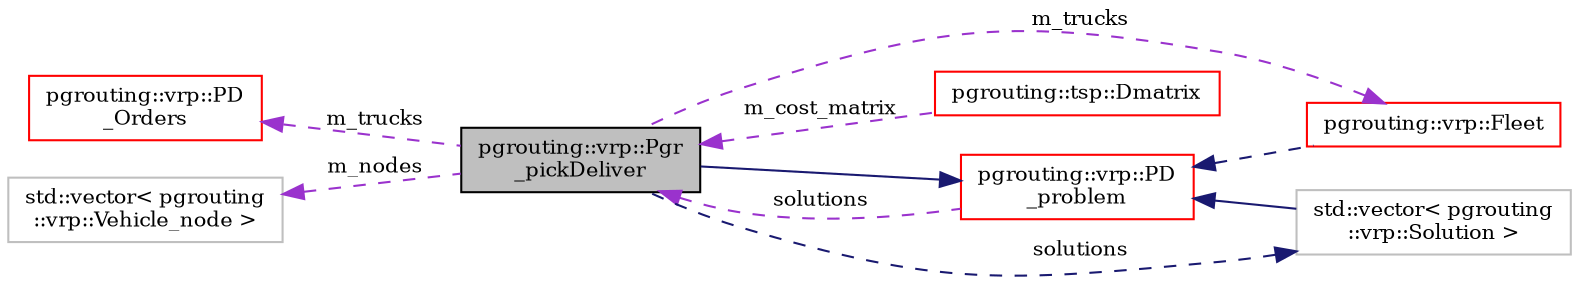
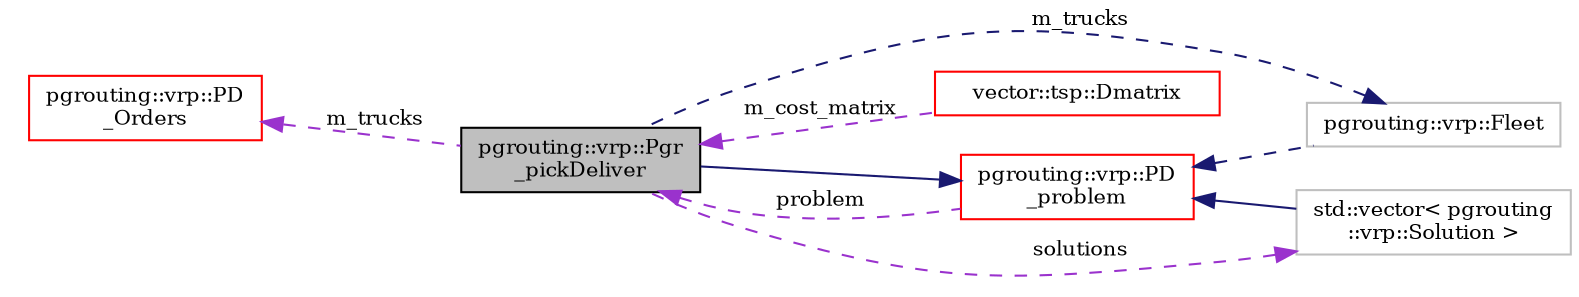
edge "pgrouting::vrp::Pgr _pickDeliver" -> "pgrouting::vrp::Fleet": color darkorchid3 -> midnightblue
node "pgrouting::tsp::Dmatrix": label "pgrouting::tsp::Dmatrix" -> "vector::tsp::Dmatrix"
node "pgrouting::vrp::Fleet": color red -> grey75
edge "pgrouting::vrp::PD _problem" -> "pgrouting::vrp::Pgr _pickDeliver": label " solutions" -> " problem"
node "std::vector< pgrouting ::vrp::Vehicle_node >": removed
edge "pgrouting::vrp::Pgr _pickDeliver" -> "std::vector< pgrouting ::vrp::Solution >": color midnightblue -> darkorchid3
